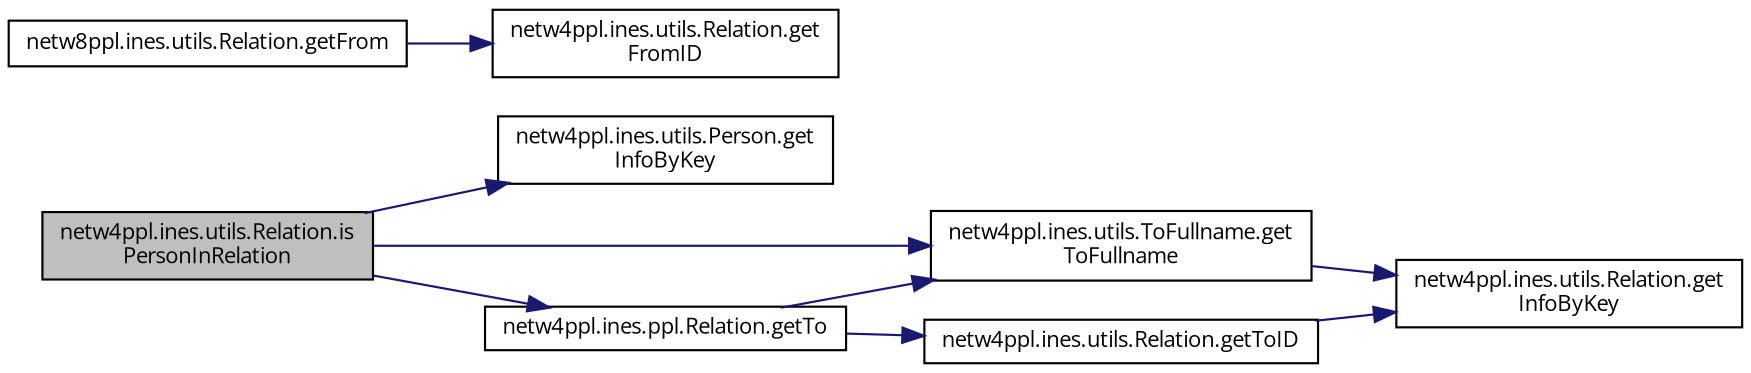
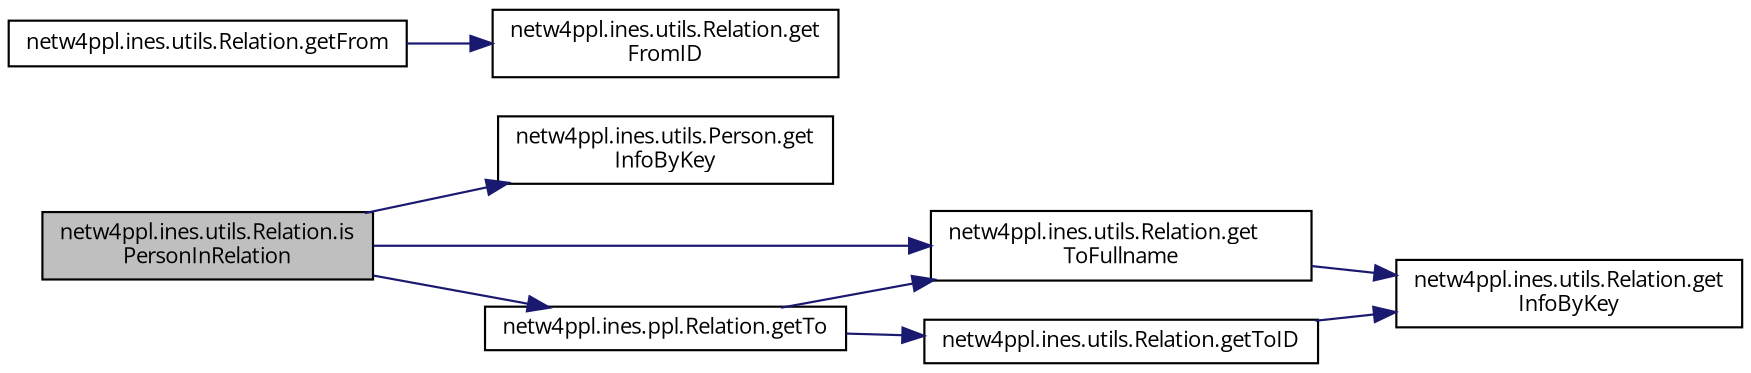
node "netw8ppl.ines.utils.Relation.getFrom": label "netw8ppl.ines.utils.Relation.getFrom" -> "netw4ppl.ines.utils.Relation.getFrom"
node "netw4ppl.ines.utils.ToFullname.get ToFullname": label "netw4ppl.ines.utils.ToFullname.get ToFullname" -> "netw4ppl.ines.utils.Relation.get ToFullname"
